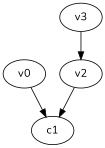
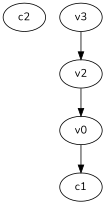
node "c2": added
edge "v2" -> "c1": now "v2" -> "v0"
